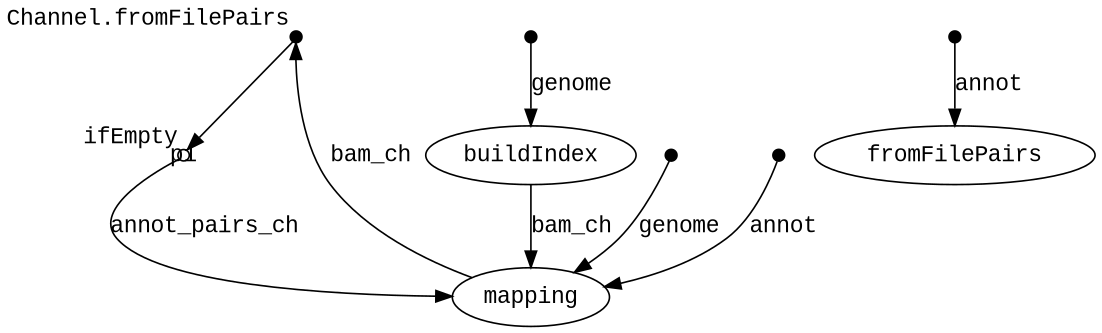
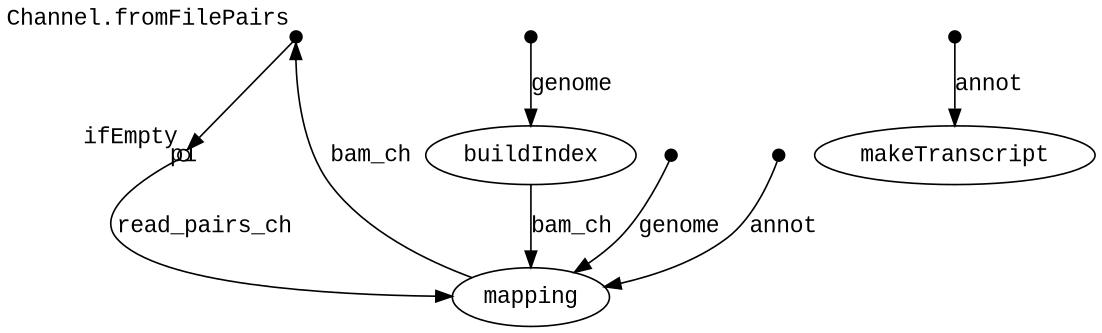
node "fromFilePairs": label "fromFilePairs" -> "makeTranscript"
edge "p1 ifEmpty" -> "mapping": label "annot_pairs_ch" -> "read_pairs_ch"
